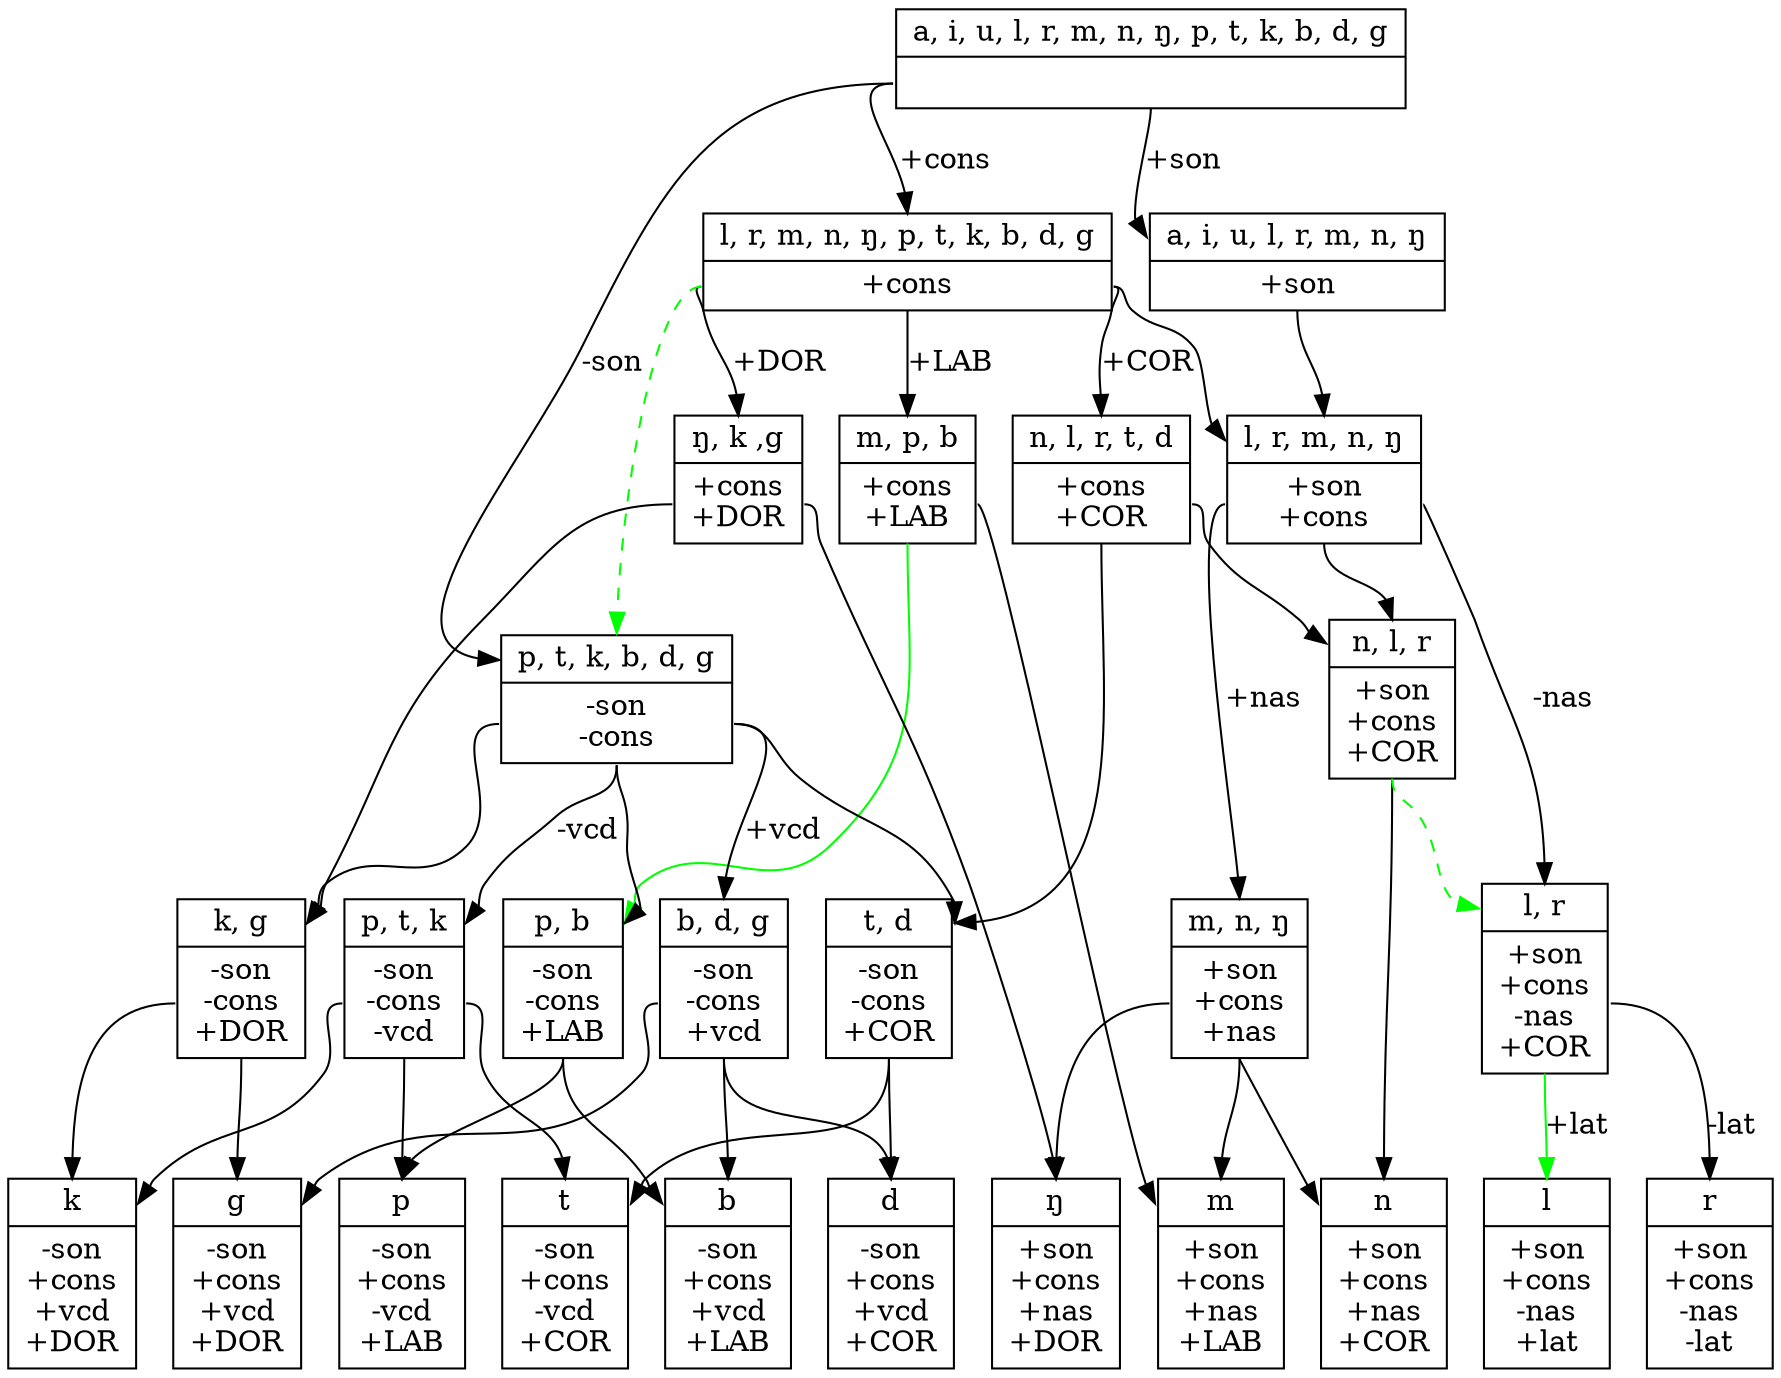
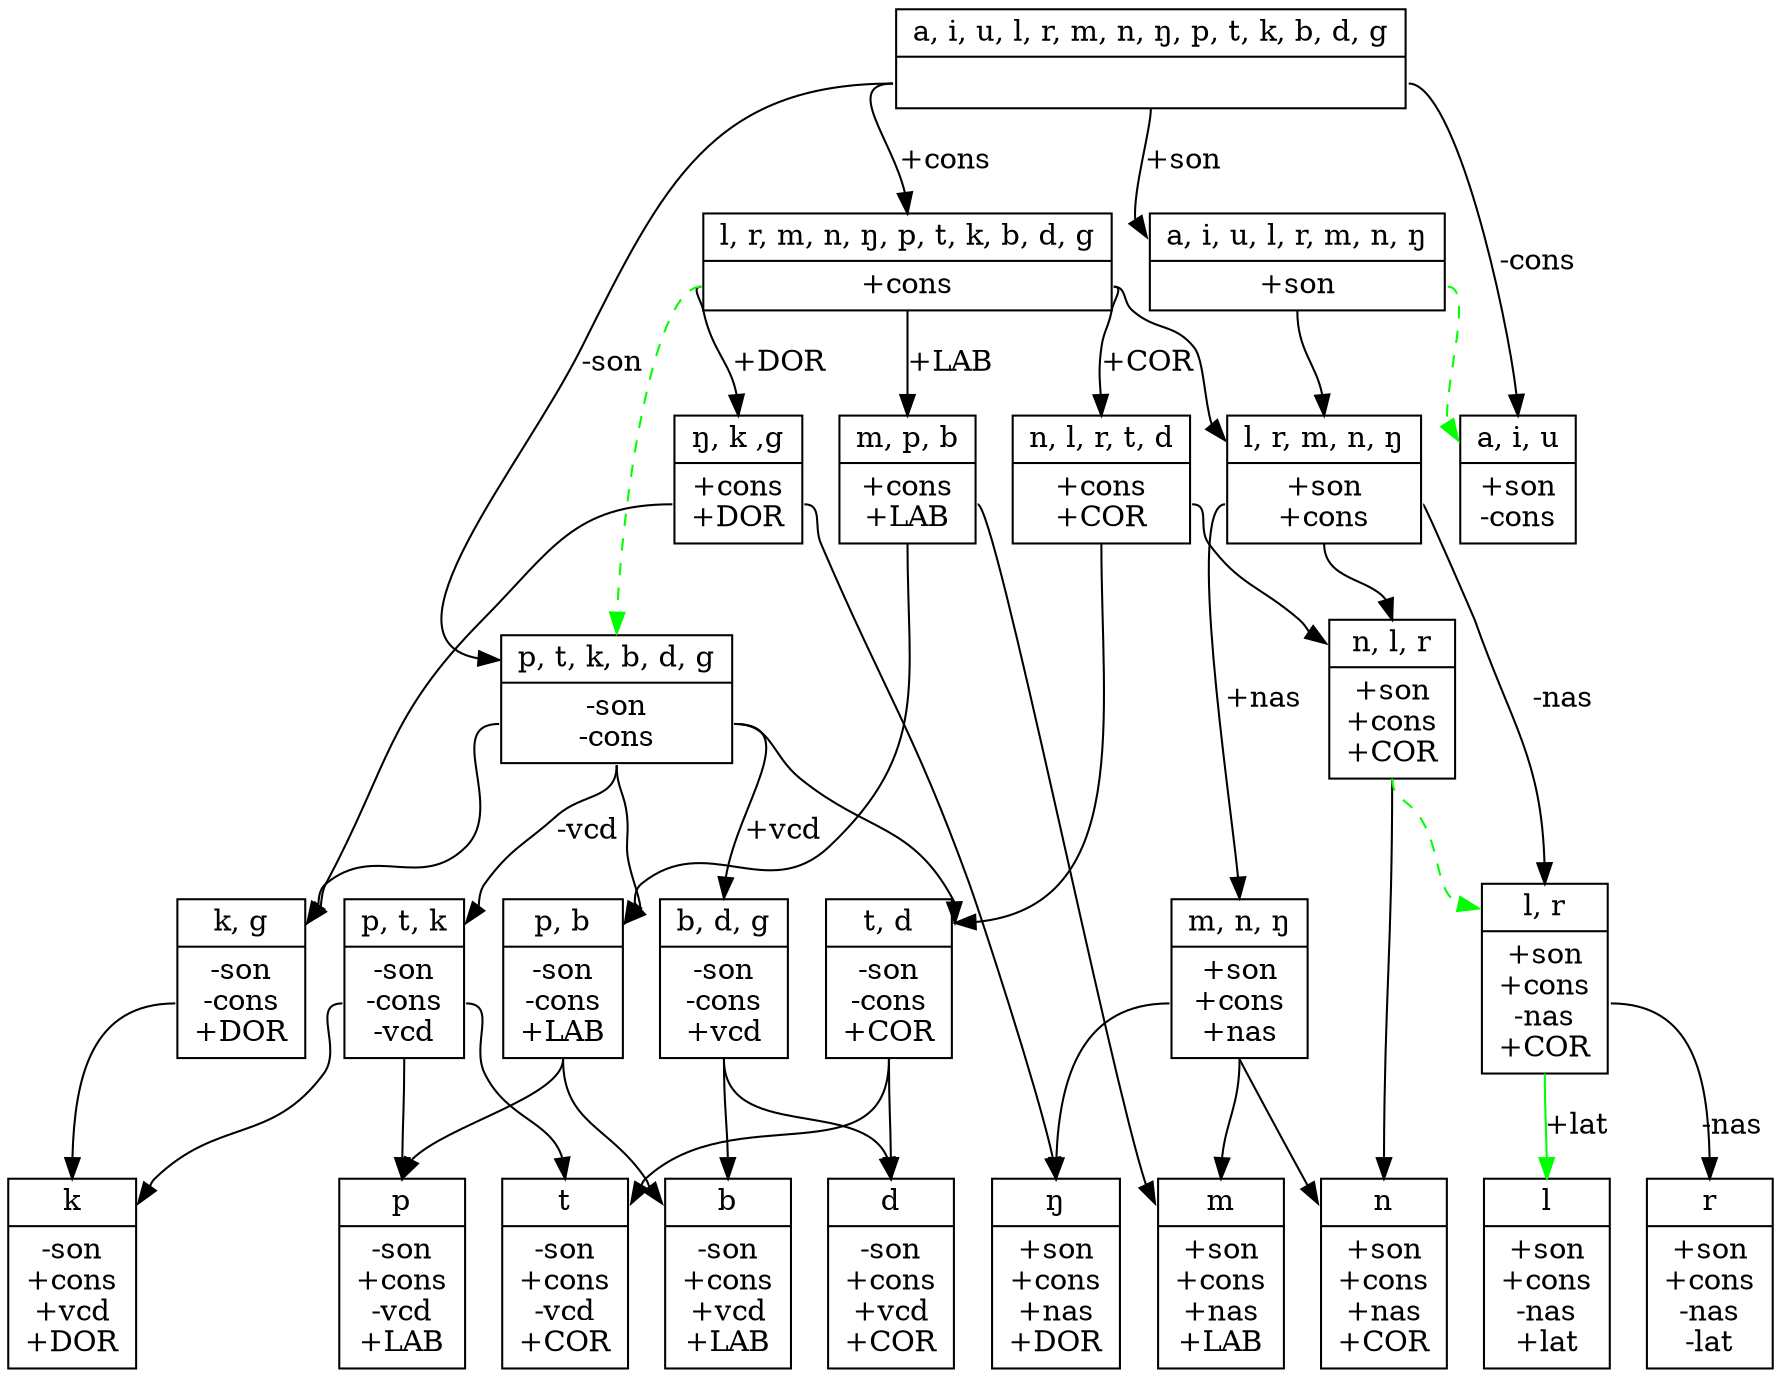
node "a, i, u": added
edge "m, p, b" -> "p, b": color green -> black
edge "l, r" -> "r": label "-lat" -> "-nas"
node "g": removed
